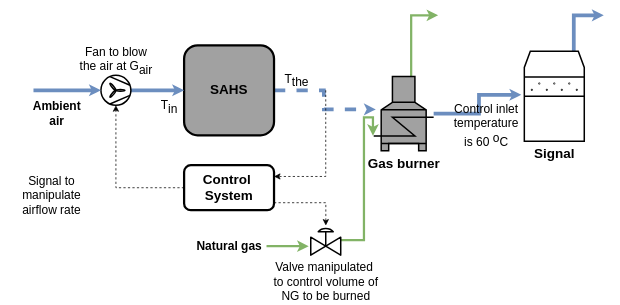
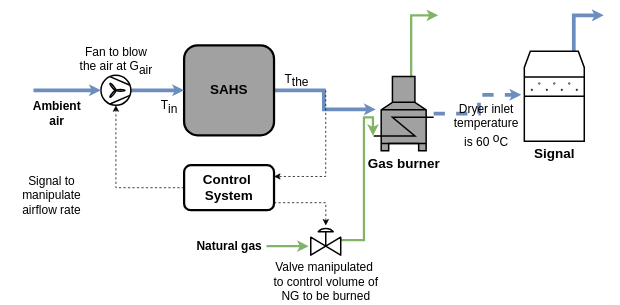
edge "SAHS" -> "Gas burner": style dashed -> solid
edge "Gas burner" -> "Signal": style solid -> dashed
node "Control inlet temperature is 60 oC": label "Control inlet temperature is 60 oC" -> "Dryer inlet temperature is 60 oC"
